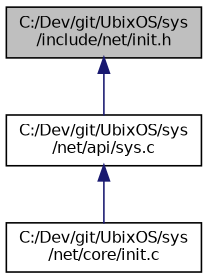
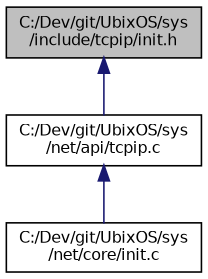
node "C:/Dev/git/UbixOS/sys /include/net/init.h": label "C:/Dev/git/UbixOS/sys /include/net/init.h" -> "C:/Dev/git/UbixOS/sys /include/tcpip/init.h"
node "C:/Dev/git/UbixOS/sys /net/api/sys.c": label "C:/Dev/git/UbixOS/sys /net/api/sys.c" -> "C:/Dev/git/UbixOS/sys /net/api/tcpip.c"
